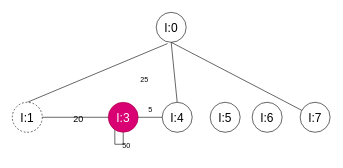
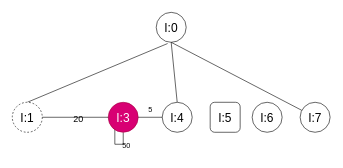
node "25": removed
node "I:5": shape ellipse -> rounded rectangle
